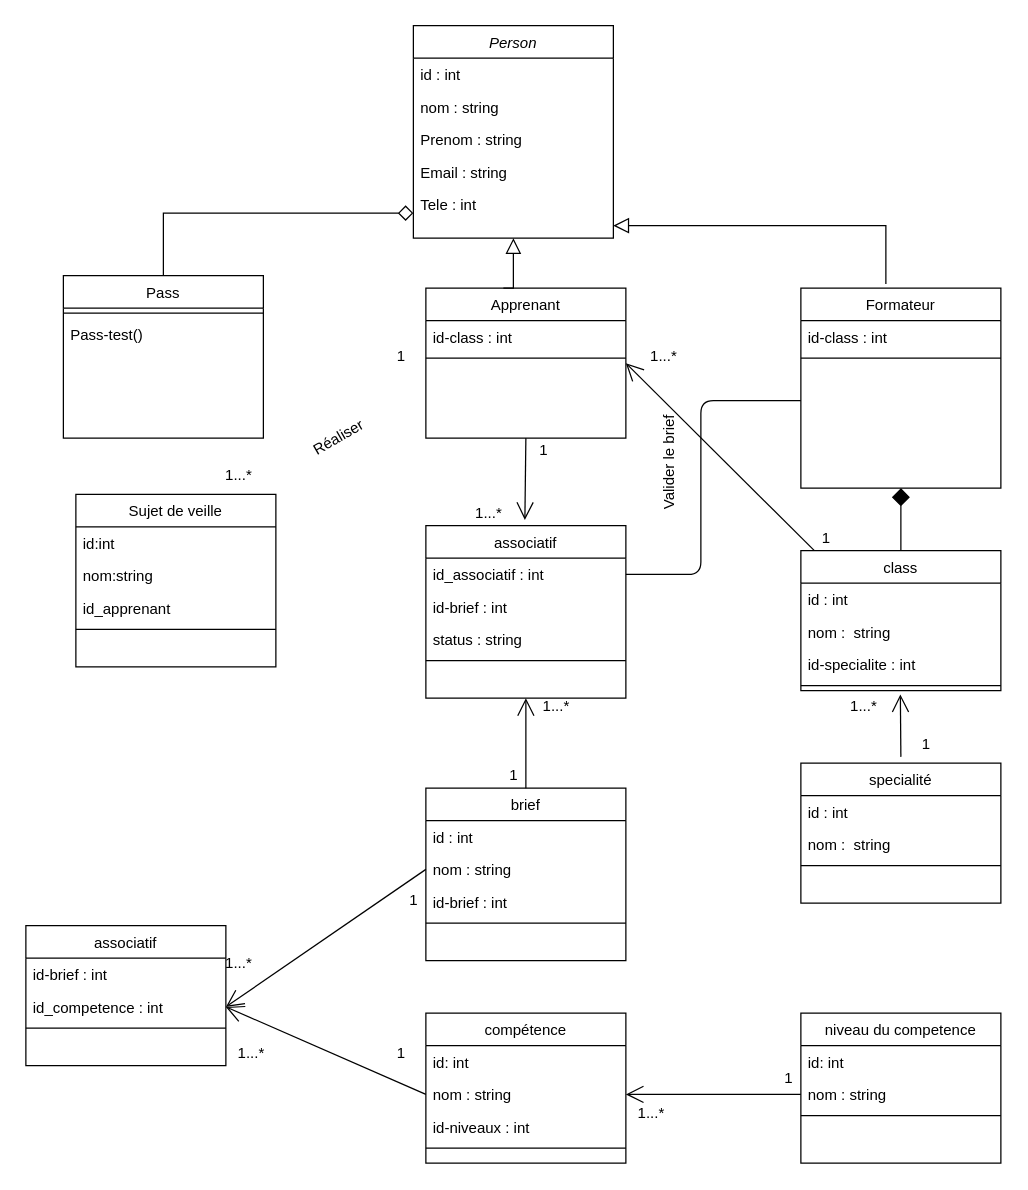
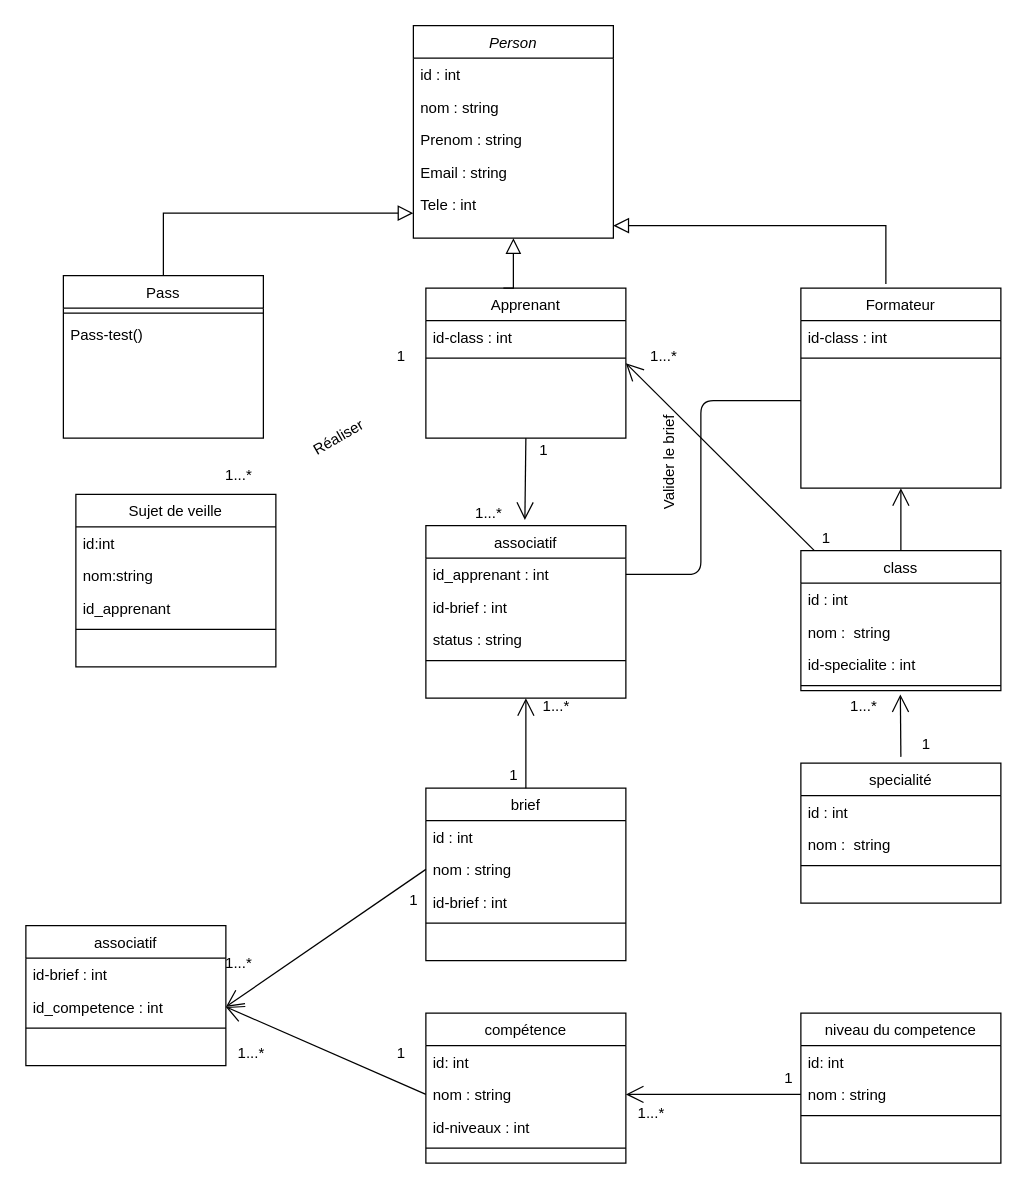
edge "Pass" -> "Person": arrowhead diamond -> block
edge "class" -> "Formateur": arrowhead diamond -> open
node "id_associatif : int": label "id_associatif : int" -> "id_apprenant : int"
